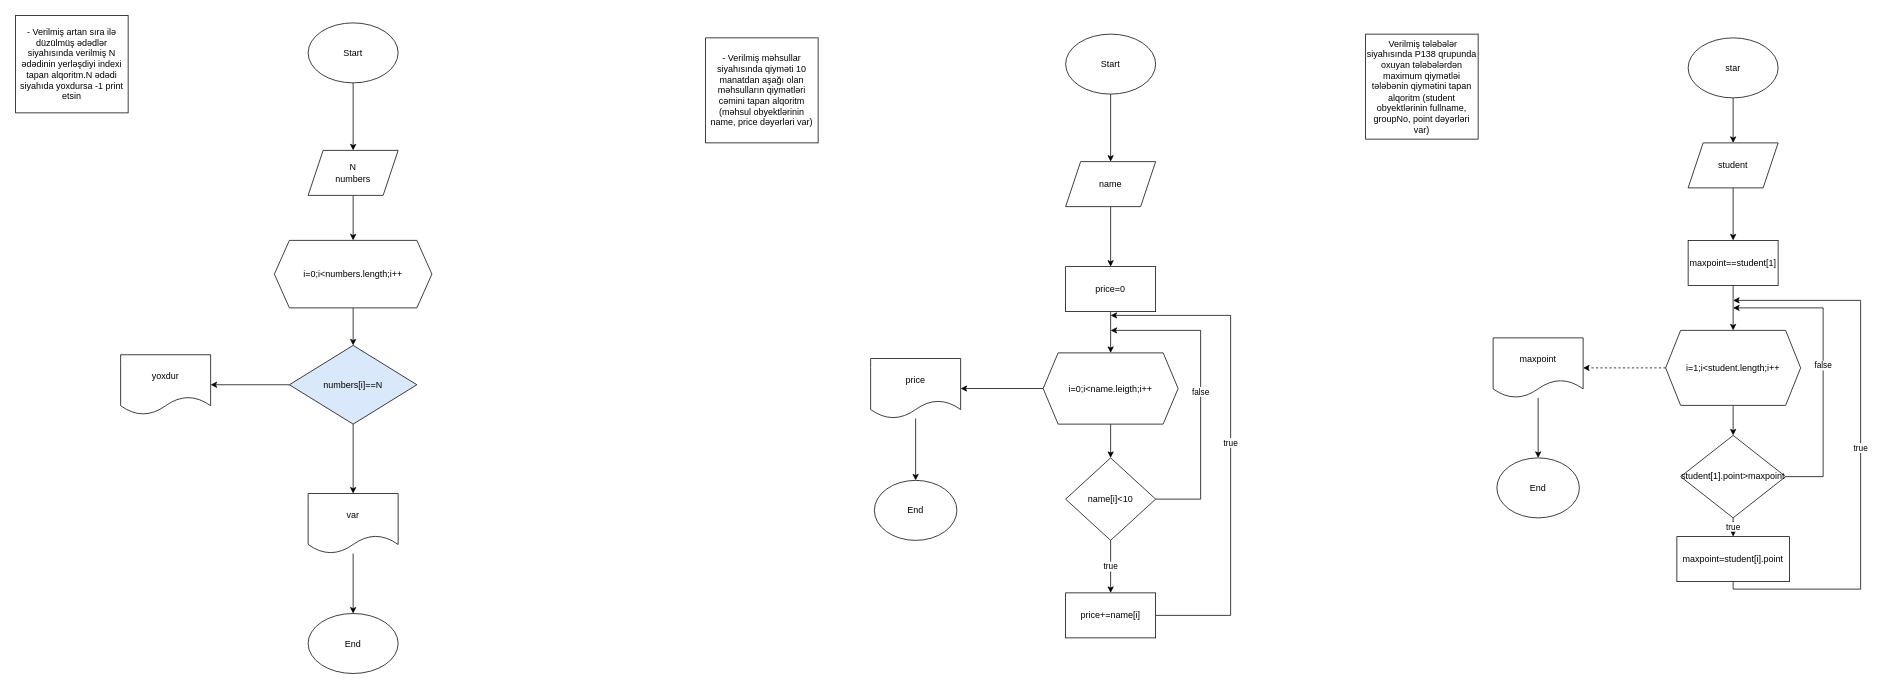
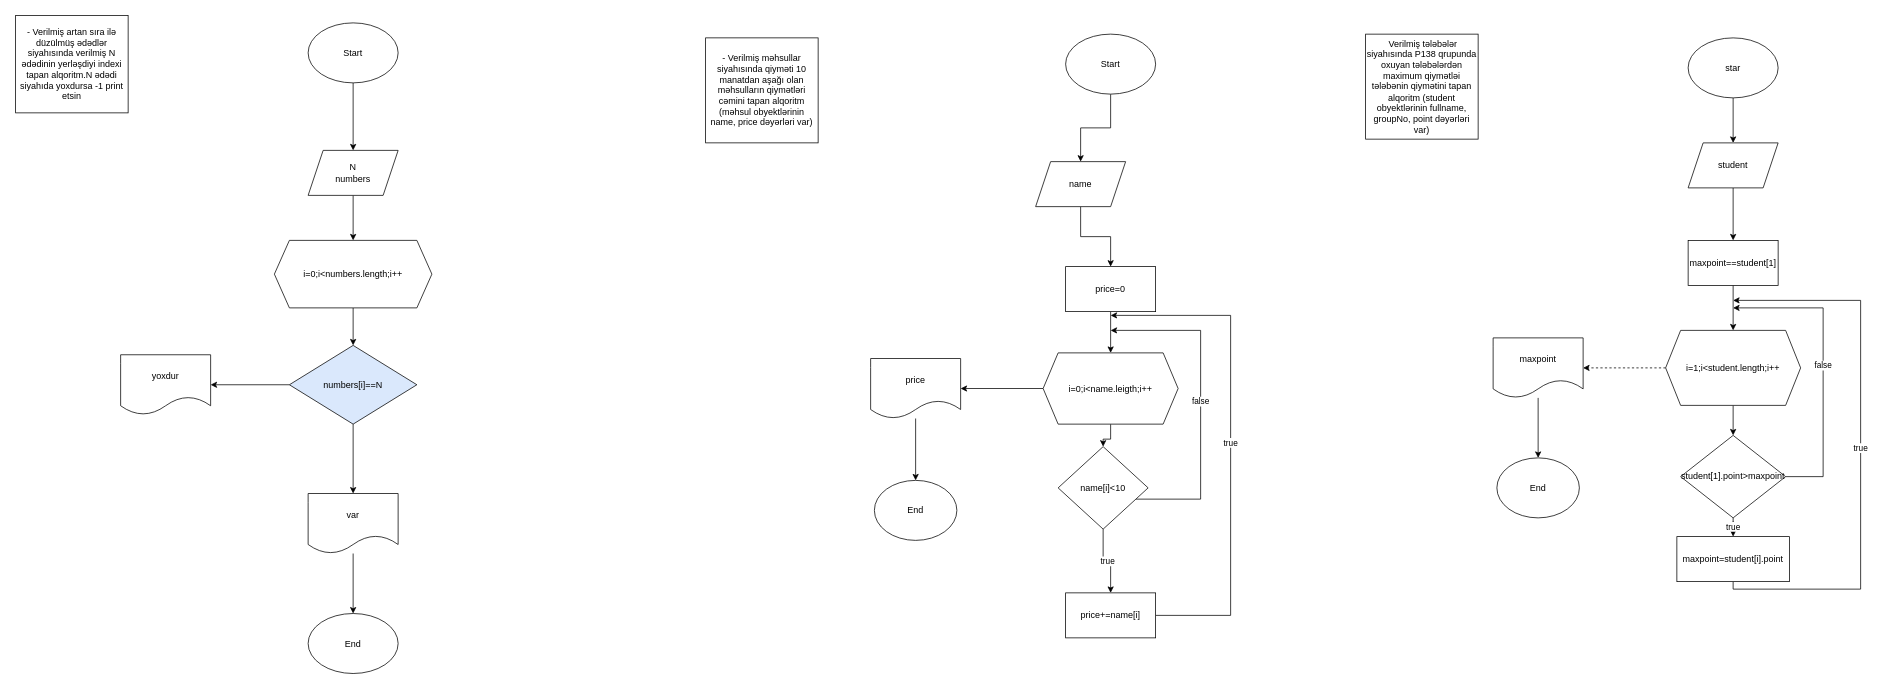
node "name": moved (1110, 184) -> (1080, 184)
node "name[i]<10": moved (1110, 499) -> (1103, 488)
